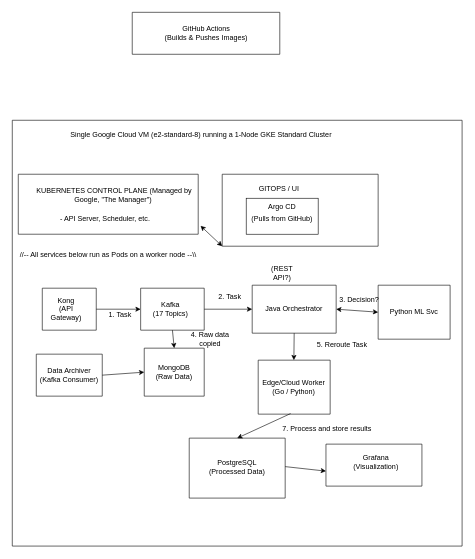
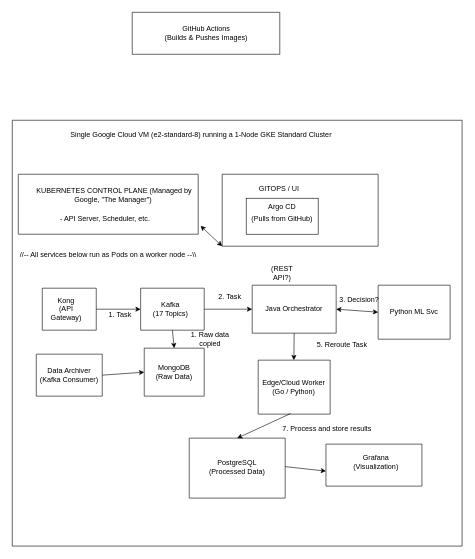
node "4. Raw data copied": label "4. Raw data copied" -> "1. Raw data copied"
